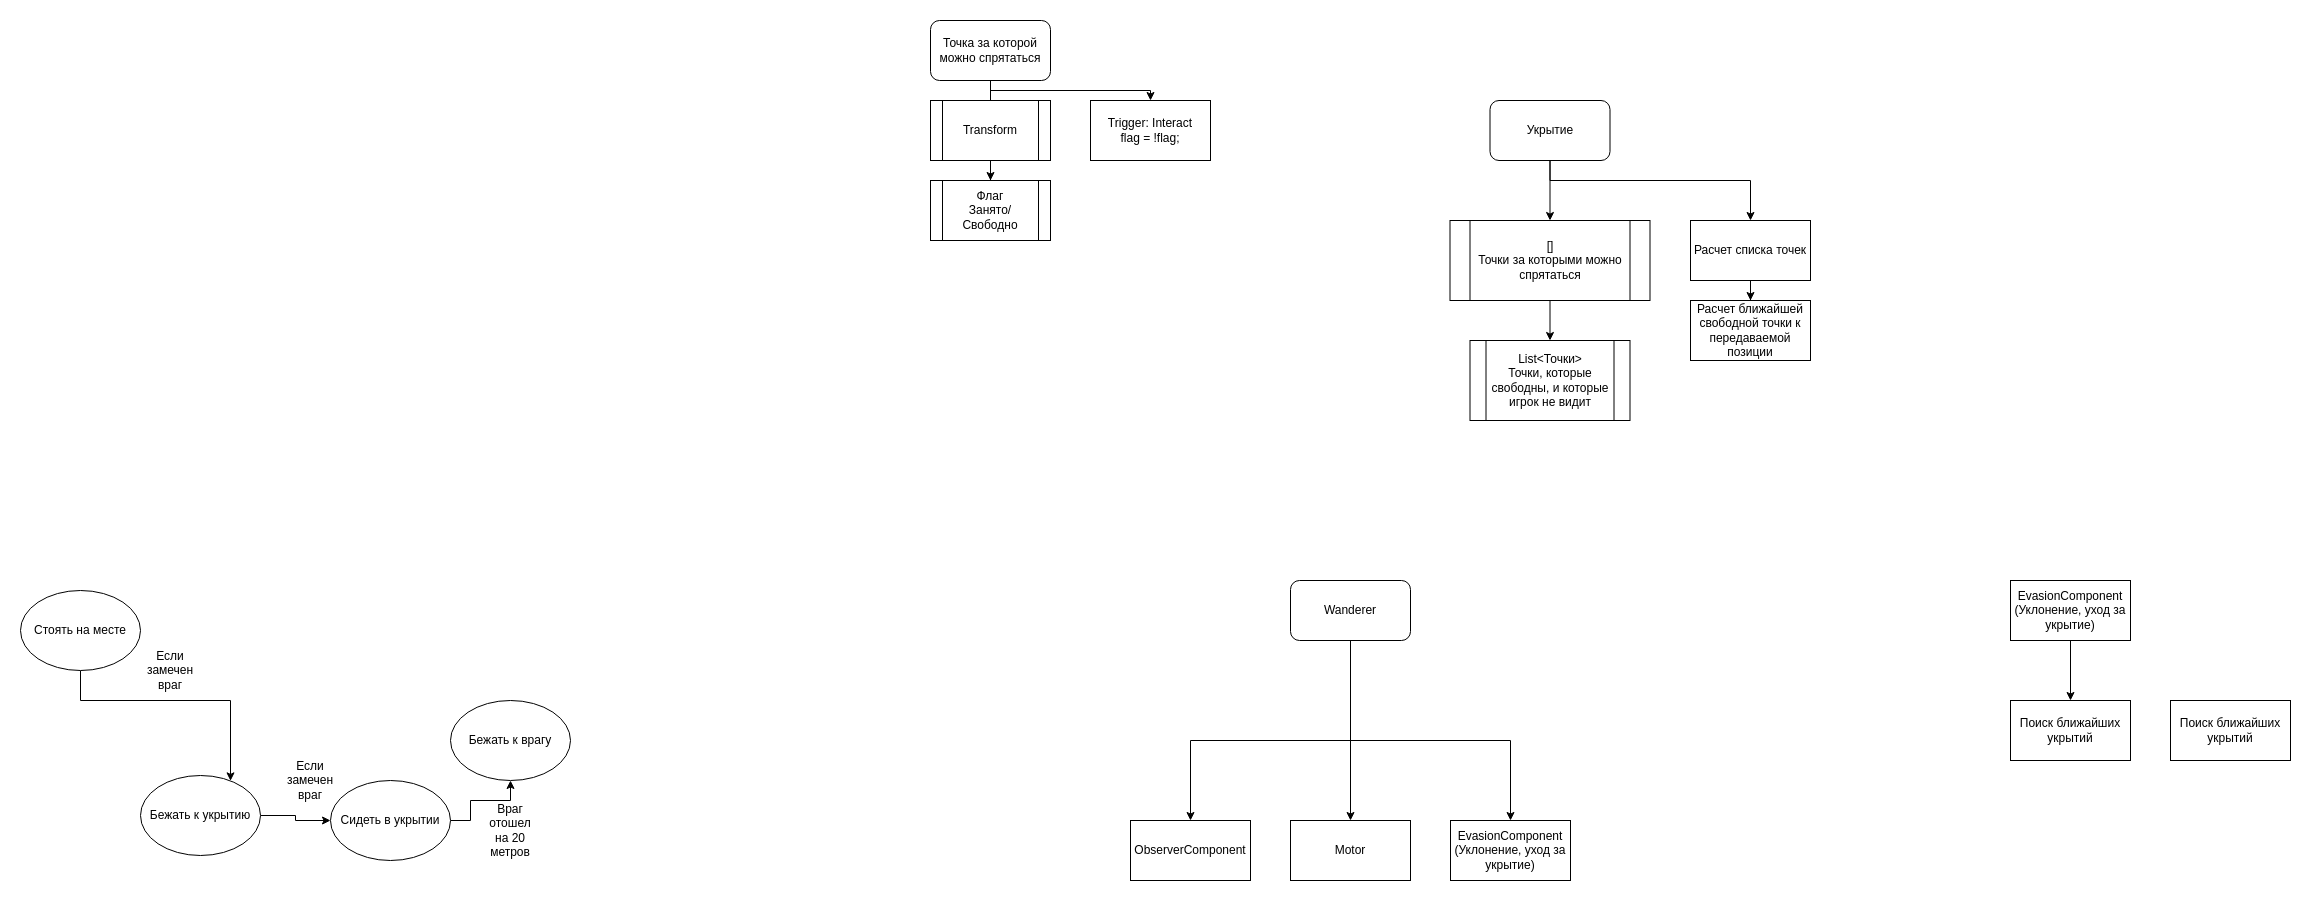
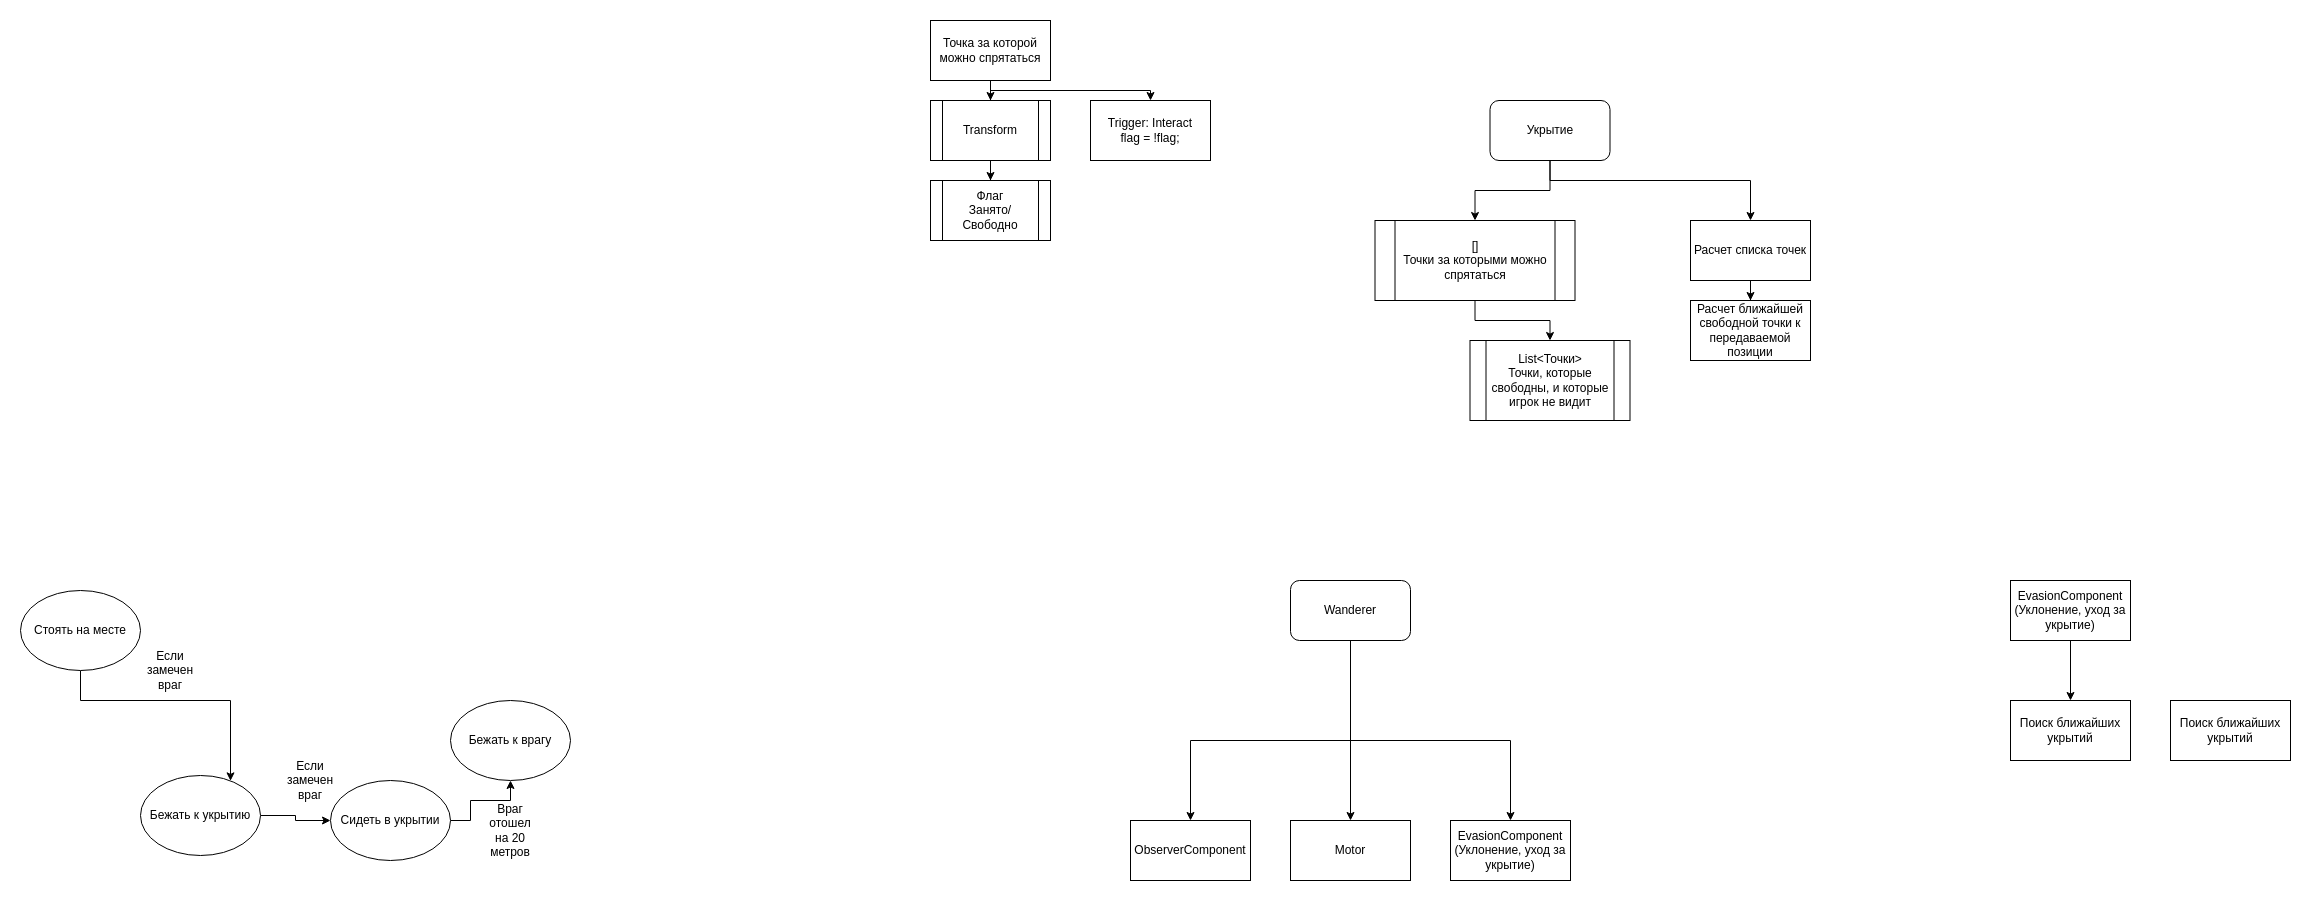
node "Точка за которой можно спрятаться": shape rounded rectangle -> rectangle
edge "Точка за которой можно спрятаться" -- "Transform": arrowhead none -> classic
node "[] Точки за которыми можно спрятаться": moved (1550, 261) -> (1475, 261)
